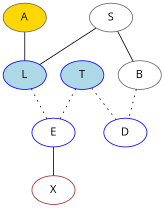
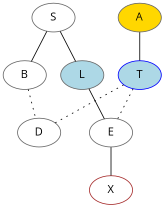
edge "A" -- "L": now "A" -- "T"
node "L": color blue -> gray40
edge "L" -- "E": style dotted -> solid
node "E": color blue -> gray40
node "D": color blue -> gray40
